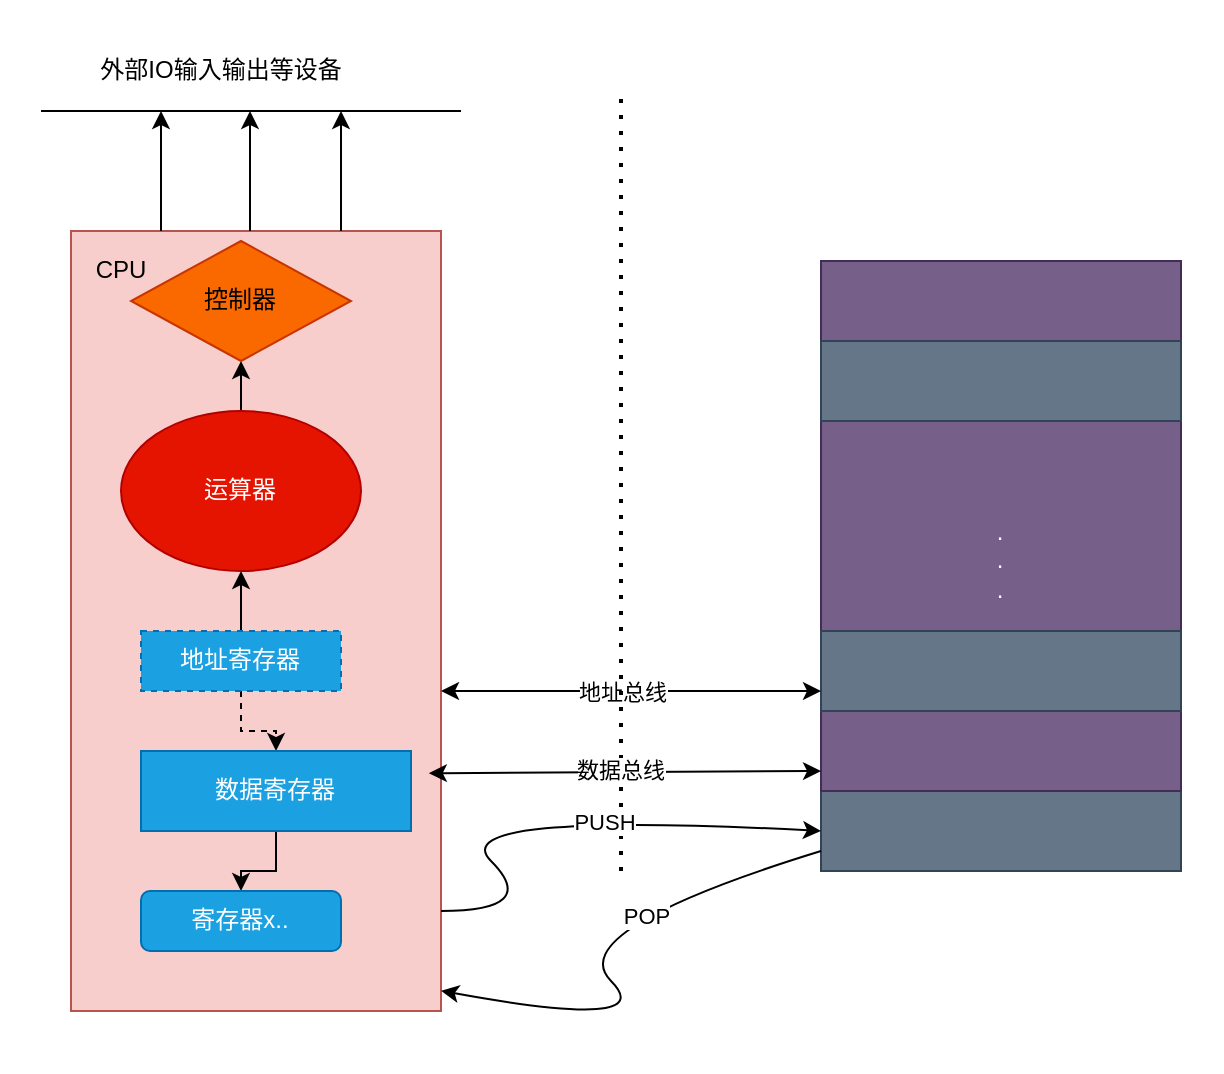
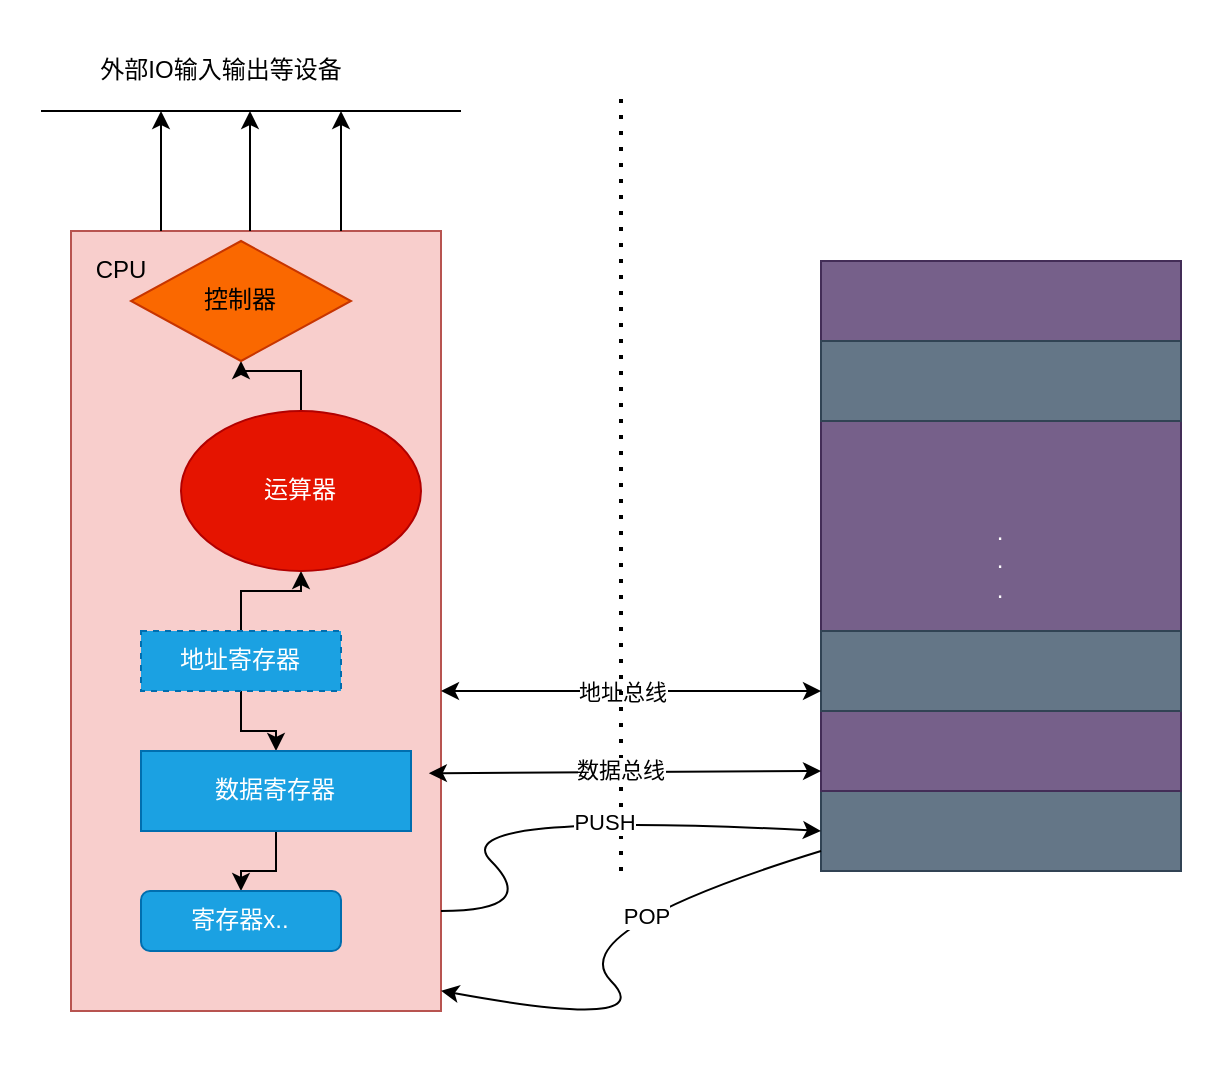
node "运算器": moved (241, 491) -> (301, 491)
edge "地址寄存器" -> "数据寄存器": style dashed -> solid
